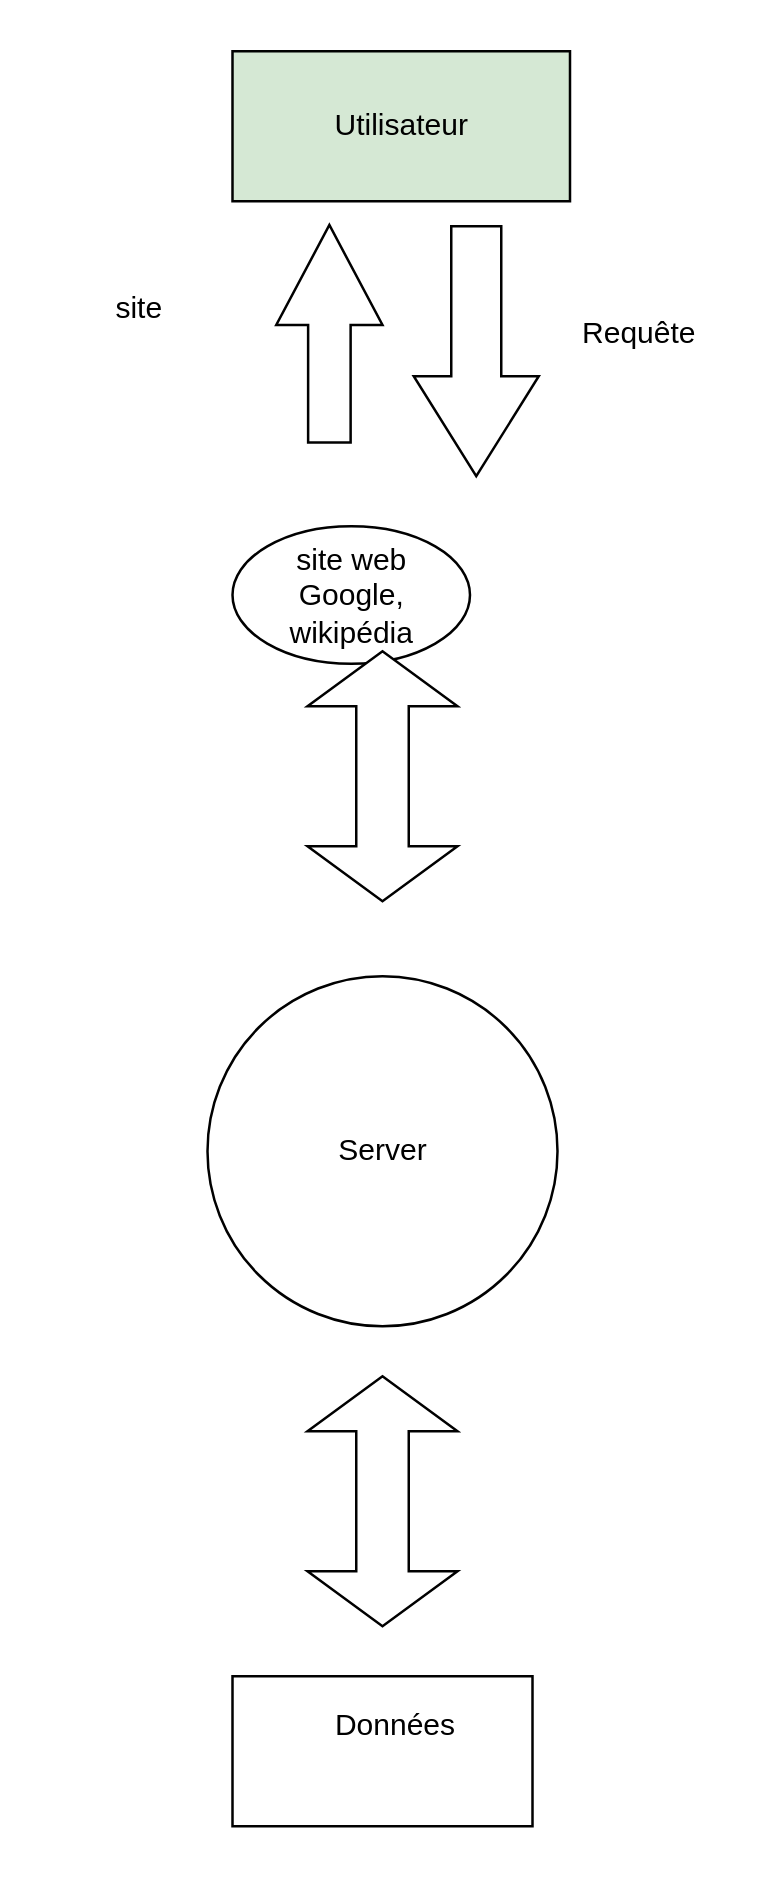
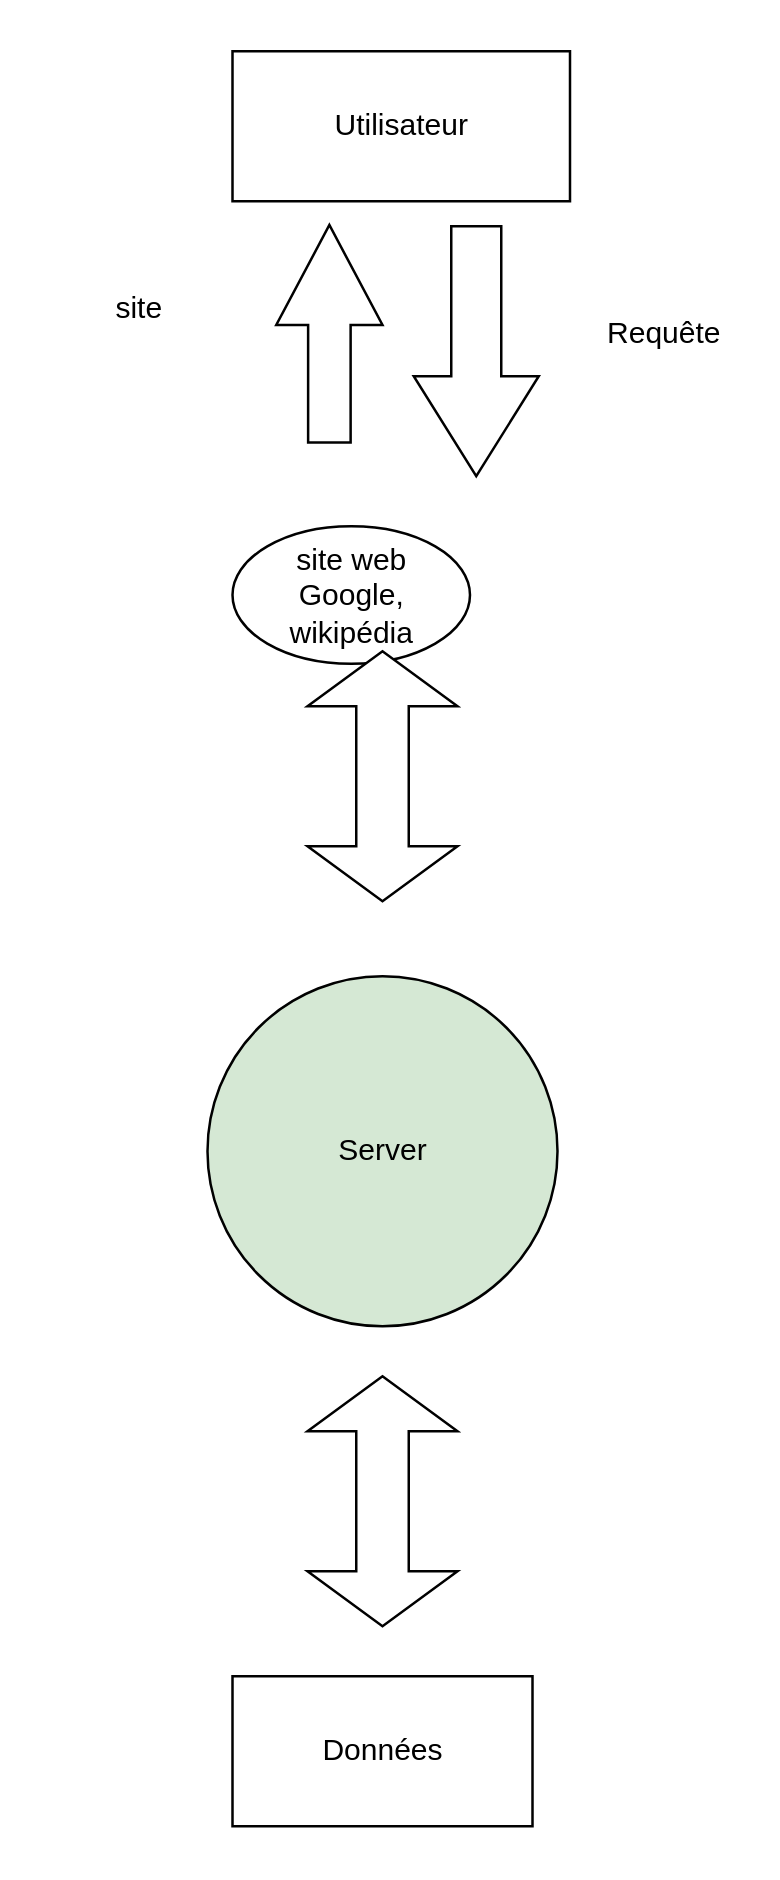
node "Utilisateur": fillcolor #d5e8d4 -> #ffffff
node "Requête": moved (639, 334) -> (664, 334)
node "Server": fillcolor #ffffff -> #d5e8d4
node "Données": moved (395, 1726) -> (383, 1751)
